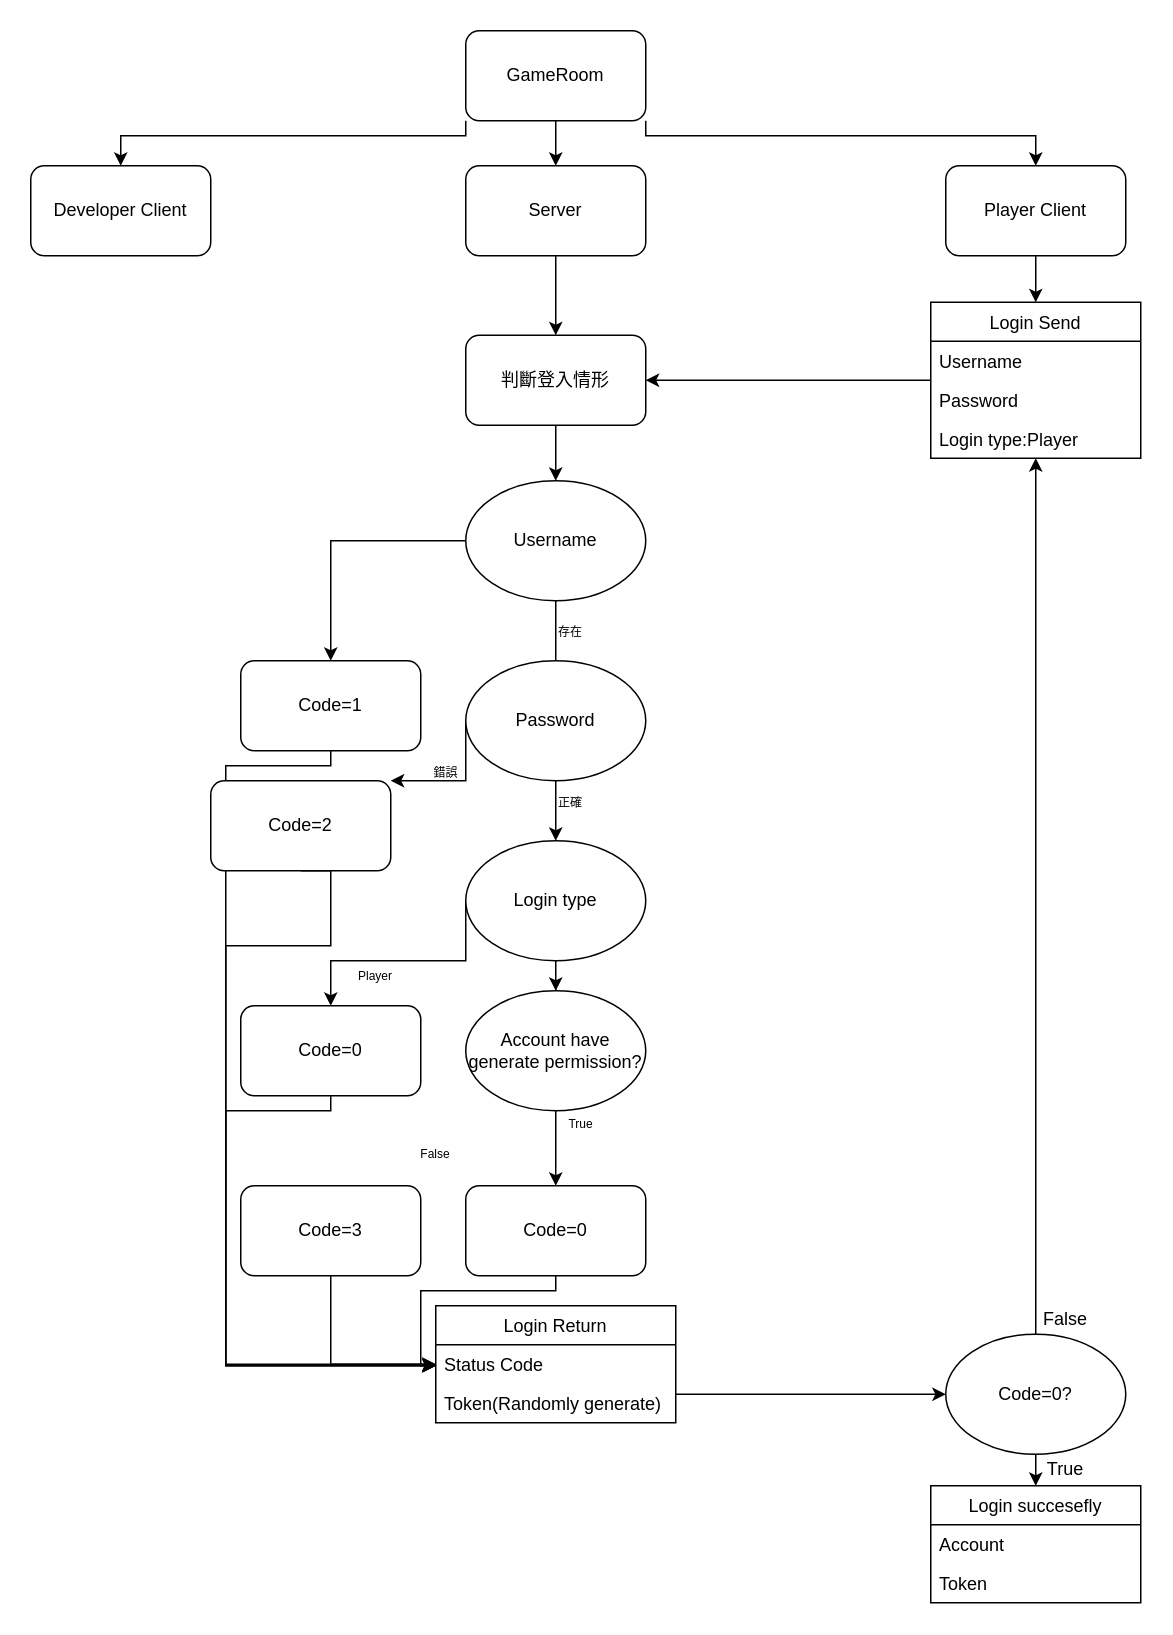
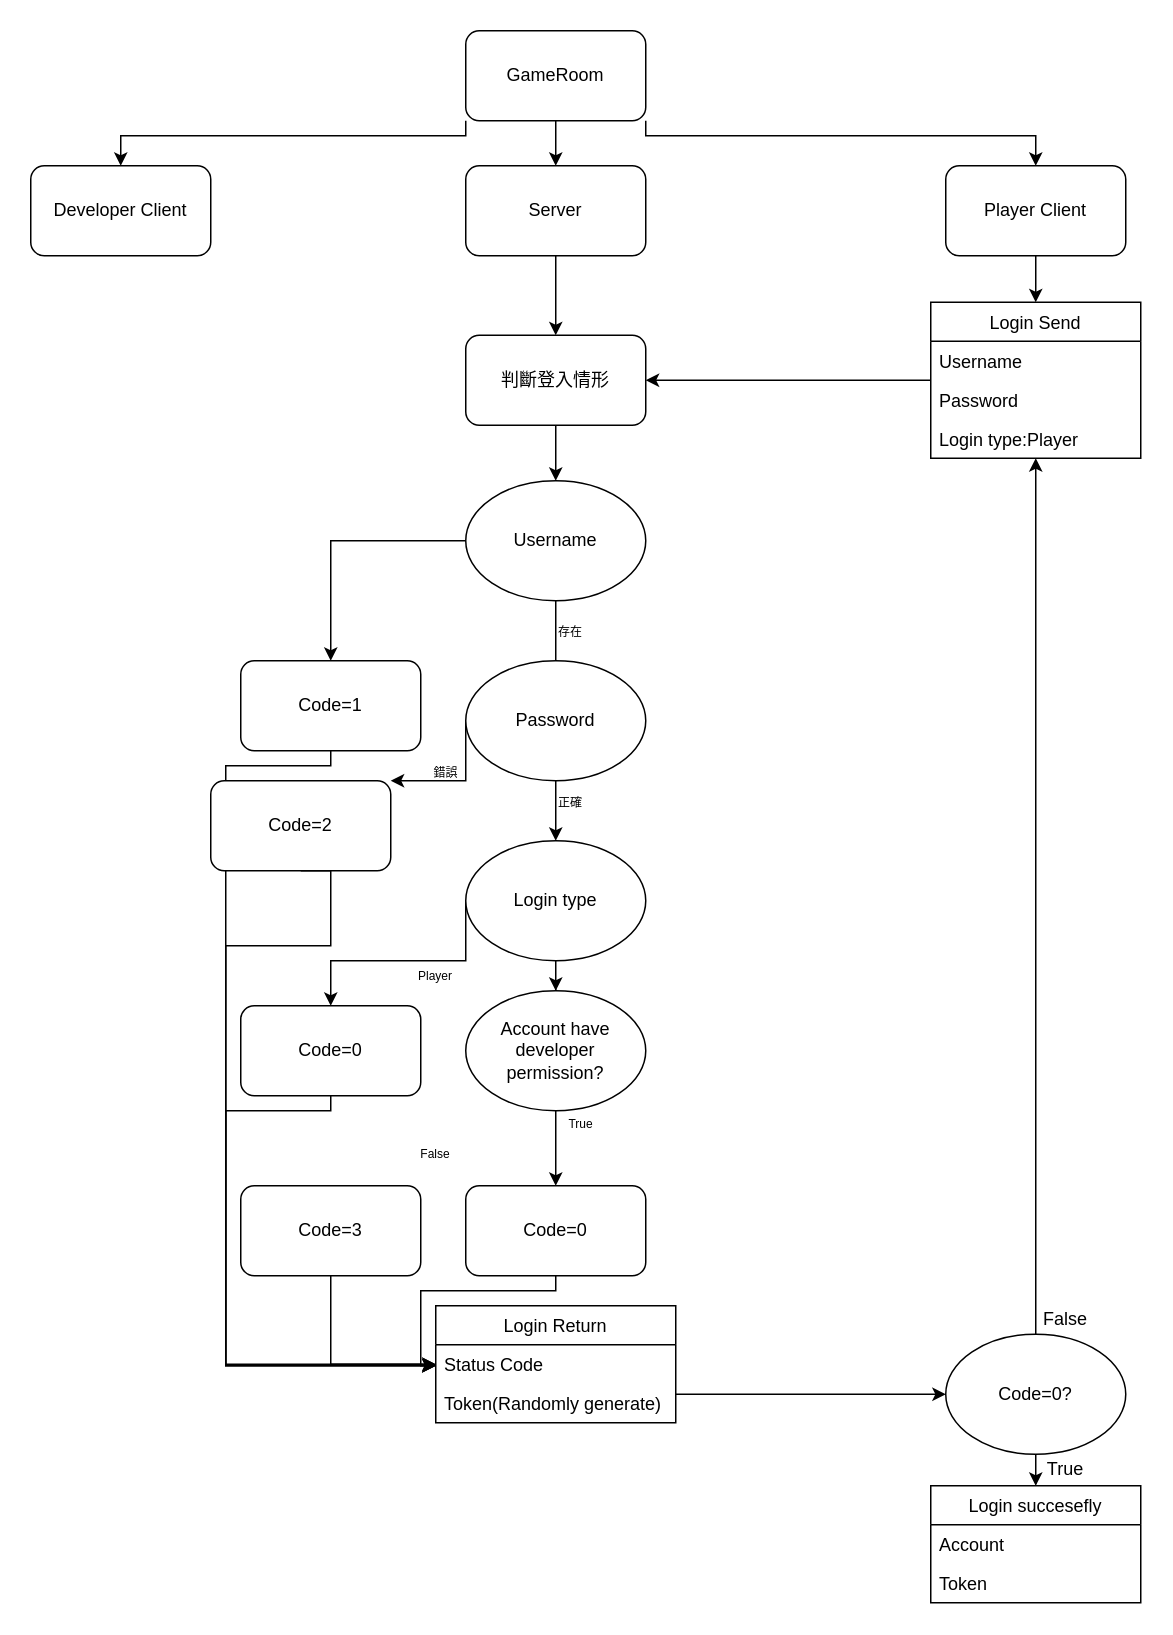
node "Player": moved (376, 976) -> (436, 976)
node "Account have generate permission?": label "Account have generate permission?" -> "Account have developer permission?"
